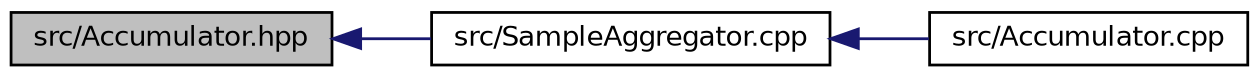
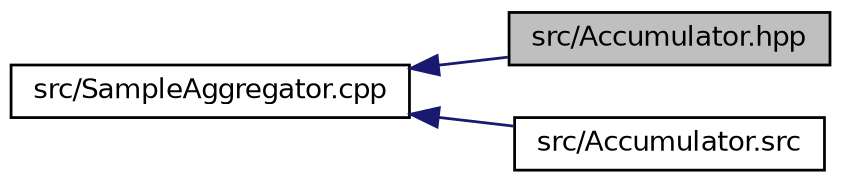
edge "src/SampleAggregator.cpp" -> "src/Accumulator.hpp": reversed
node "src/Accumulator.cpp": label "src/Accumulator.cpp" -> "src/Accumulator.src"
